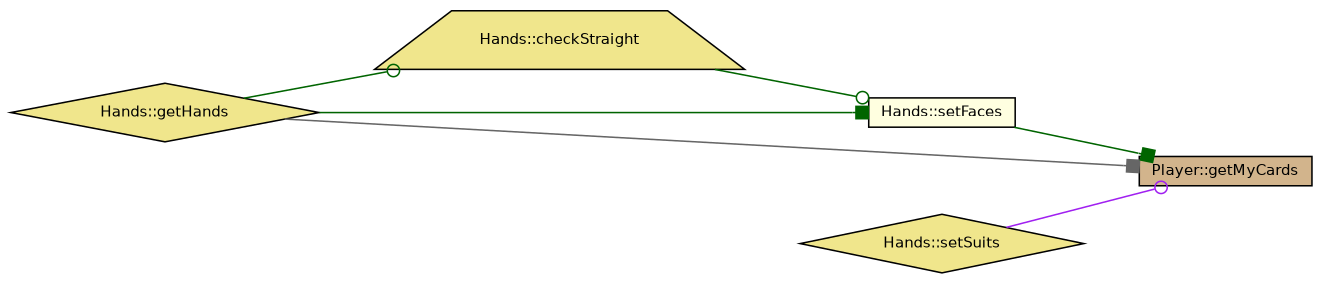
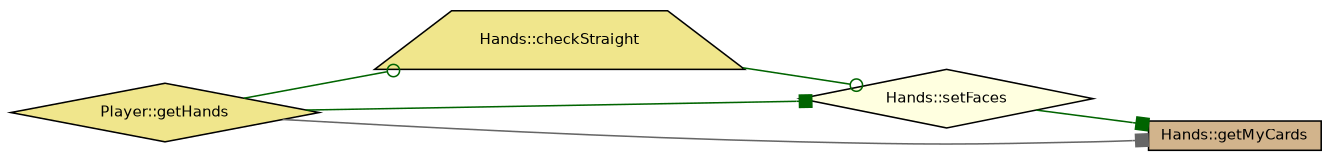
node "Hands::getHands": label "Hands::getHands" -> "Player::getHands"
node "Hands::setFaces": shape box -> diamond
node "Player::getMyCards": label "Player::getMyCards" -> "Hands::getMyCards"
node "Hands::setSuits": removed
